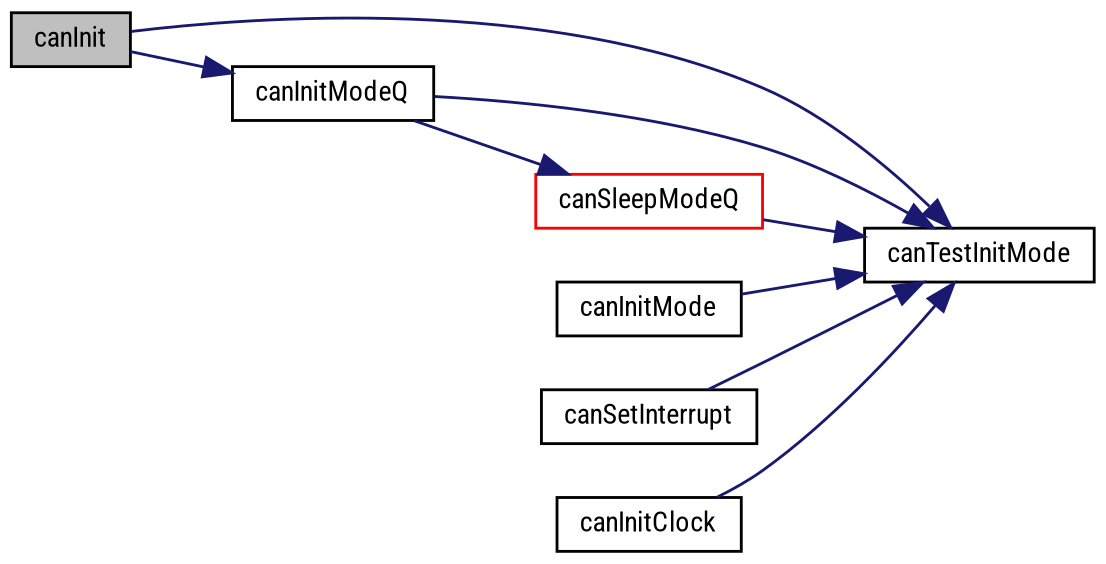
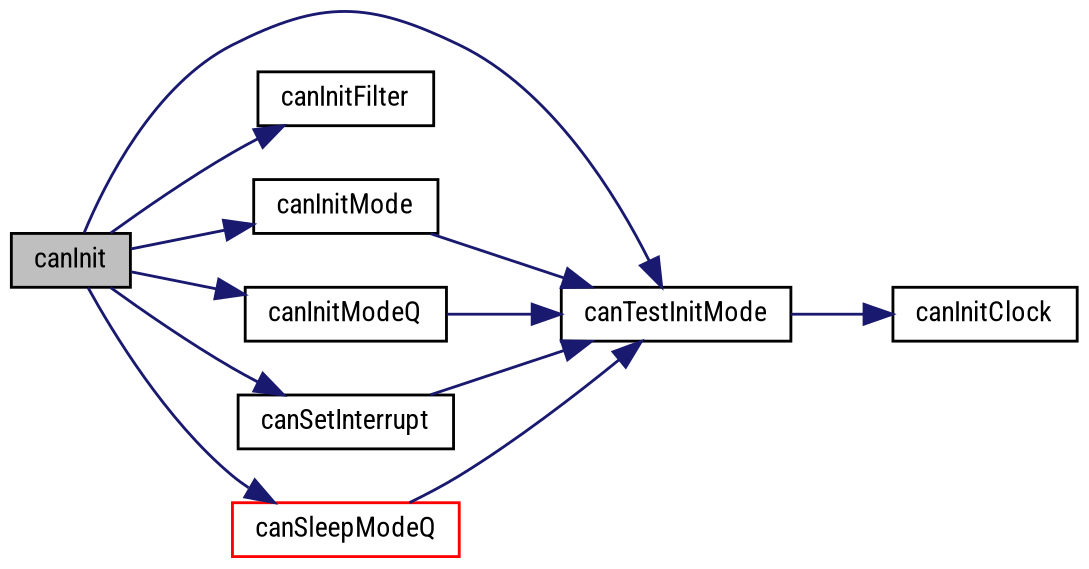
node "canInitFilter": added
edge "canInitModeQ" -> "canSleepModeQ": now "canInit" -> "canSleepModeQ"
edge "canInit" -> "canInitMode": added
edge "canInit" -> "canSetInterrupt": added
edge "canInitClock" -> "canTestInitMode": reversed
